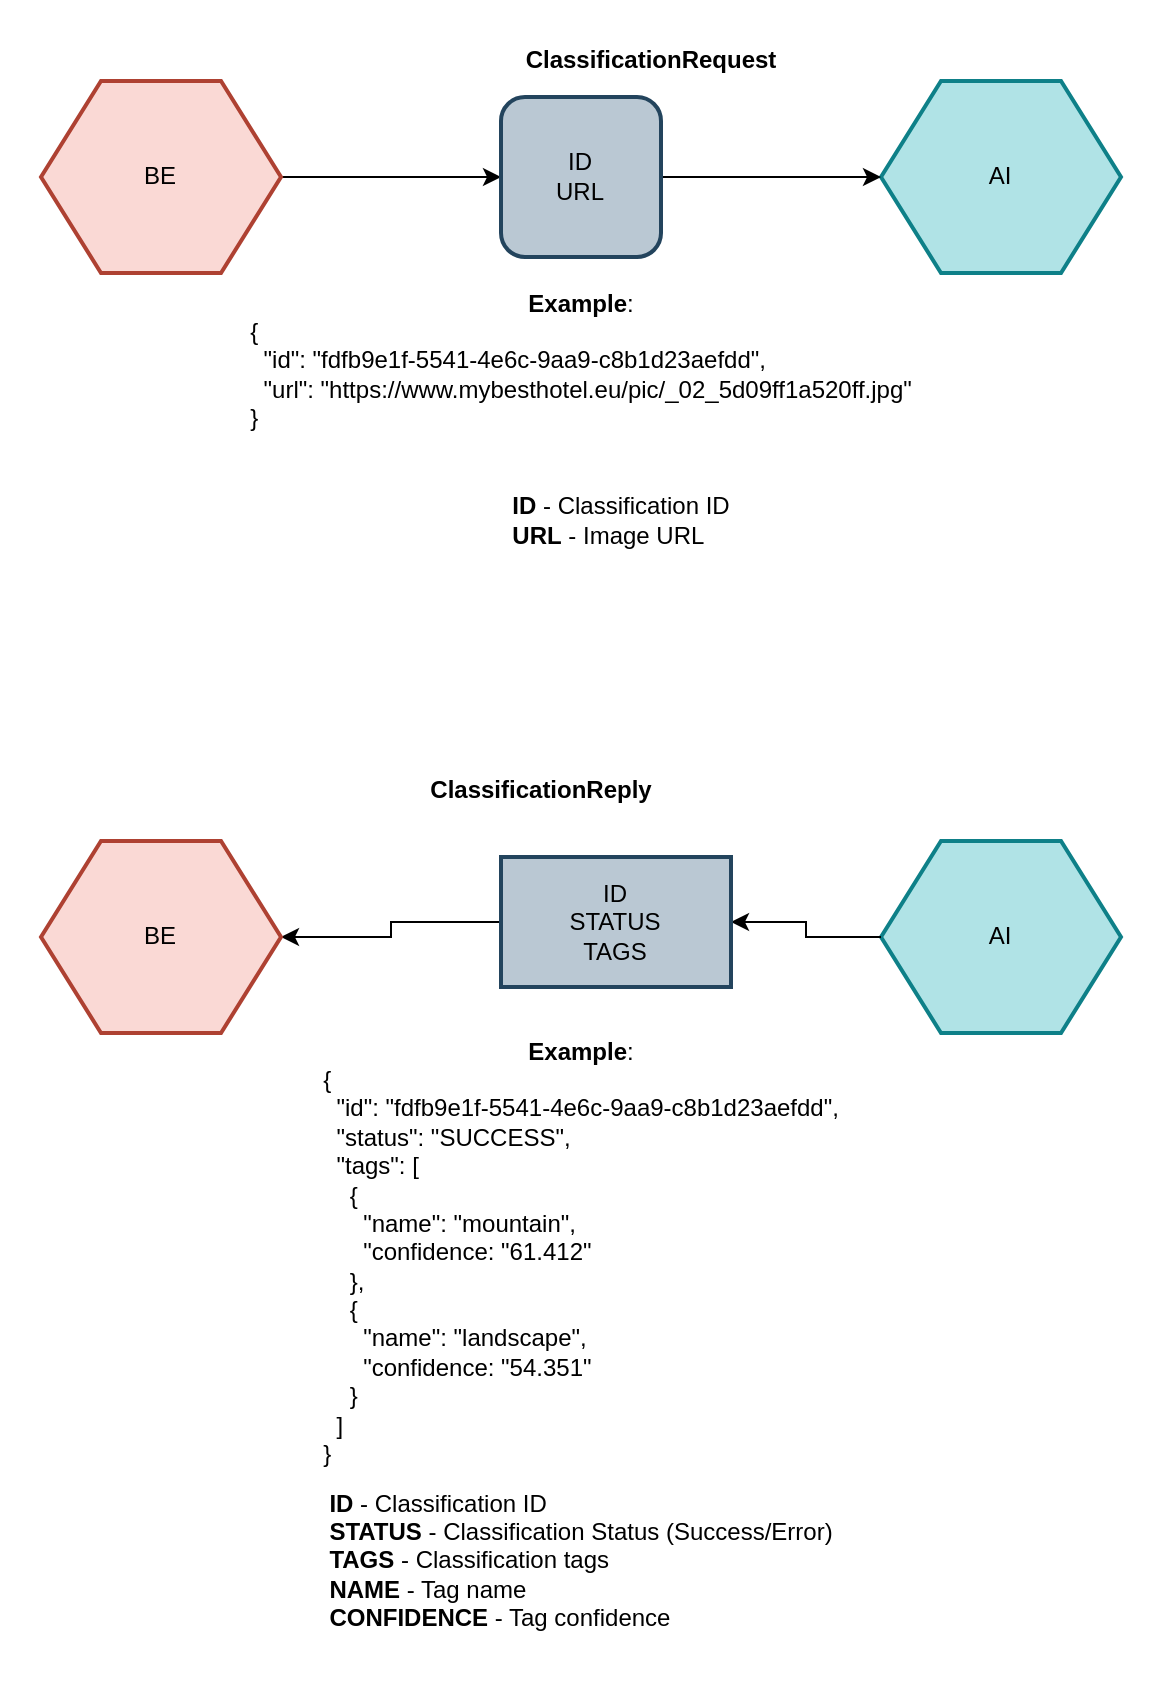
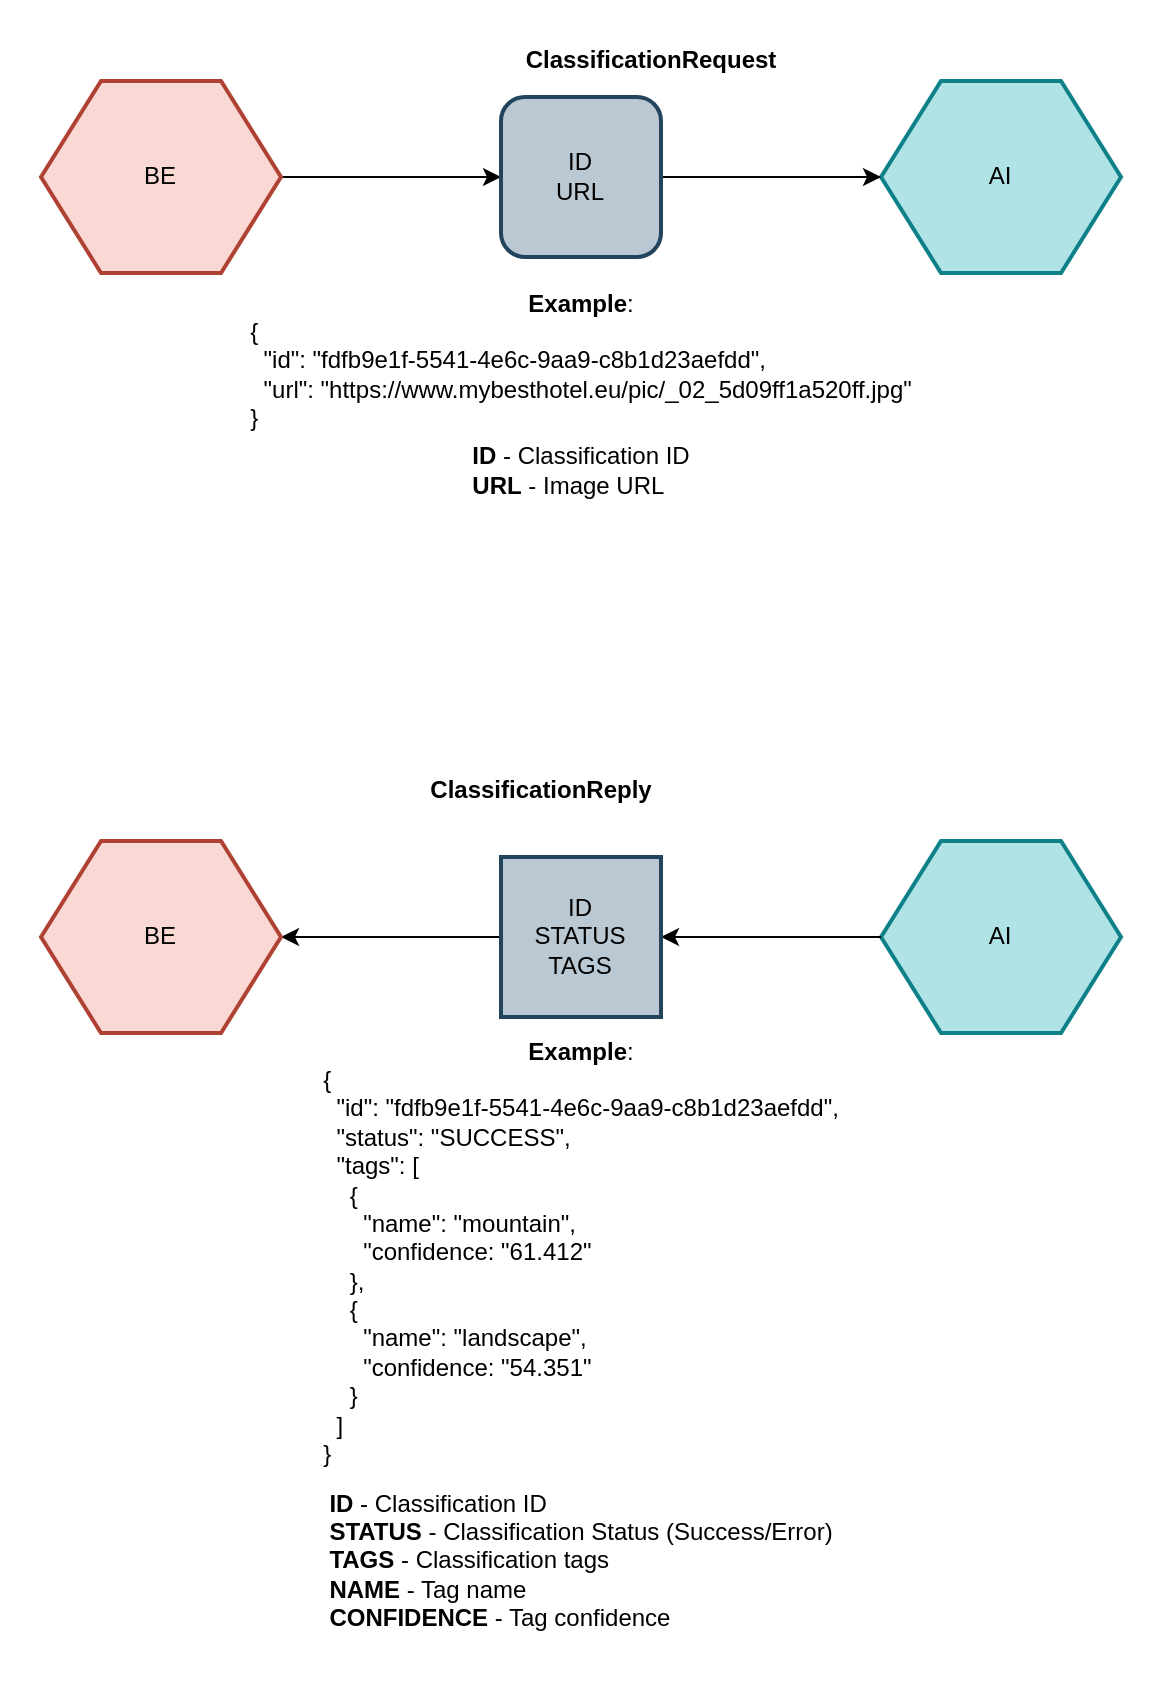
node "ID - Classification ID URL - Image URL": moved (621, 521) -> (581, 471)
node "ID STATUS TAGS": size 230x130 -> 160x160
